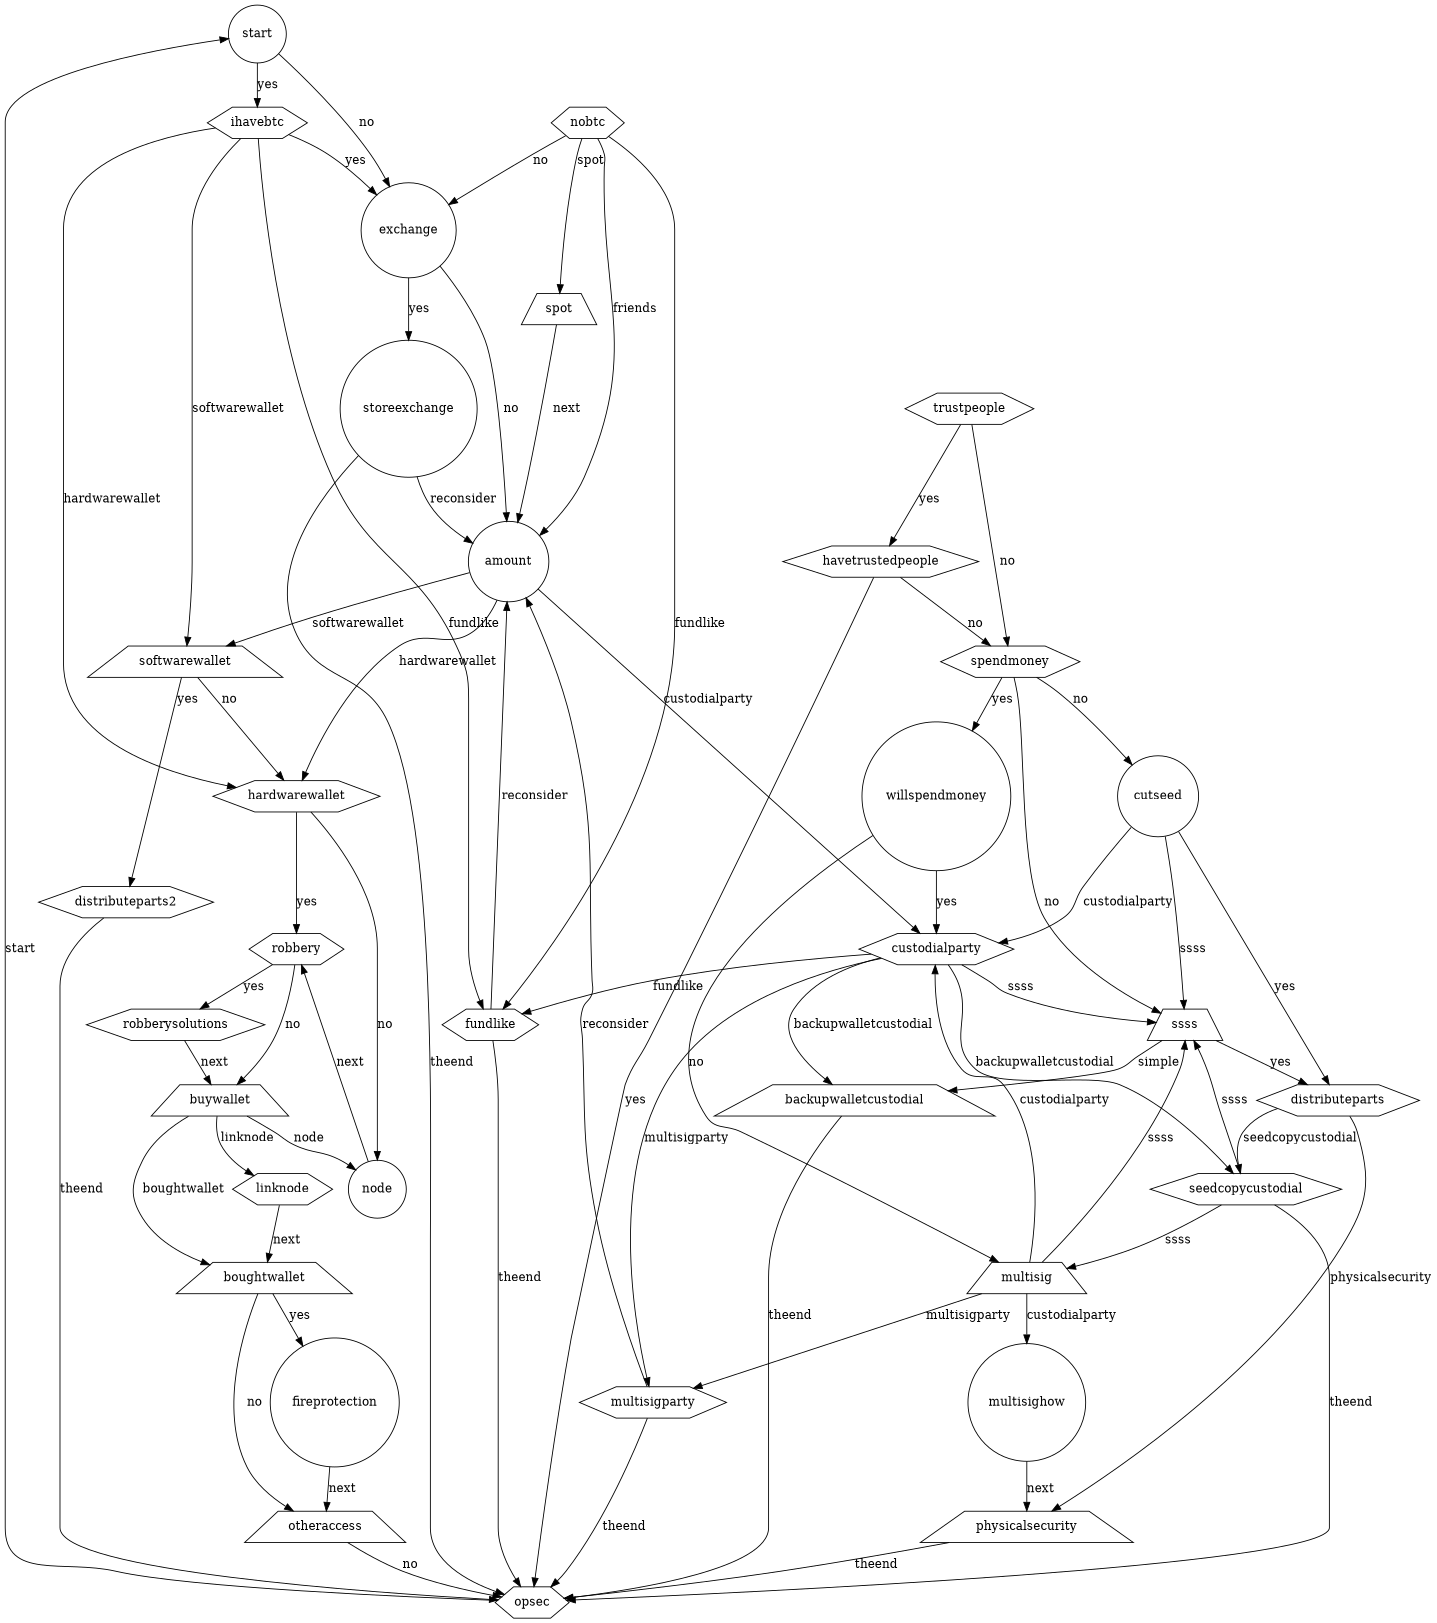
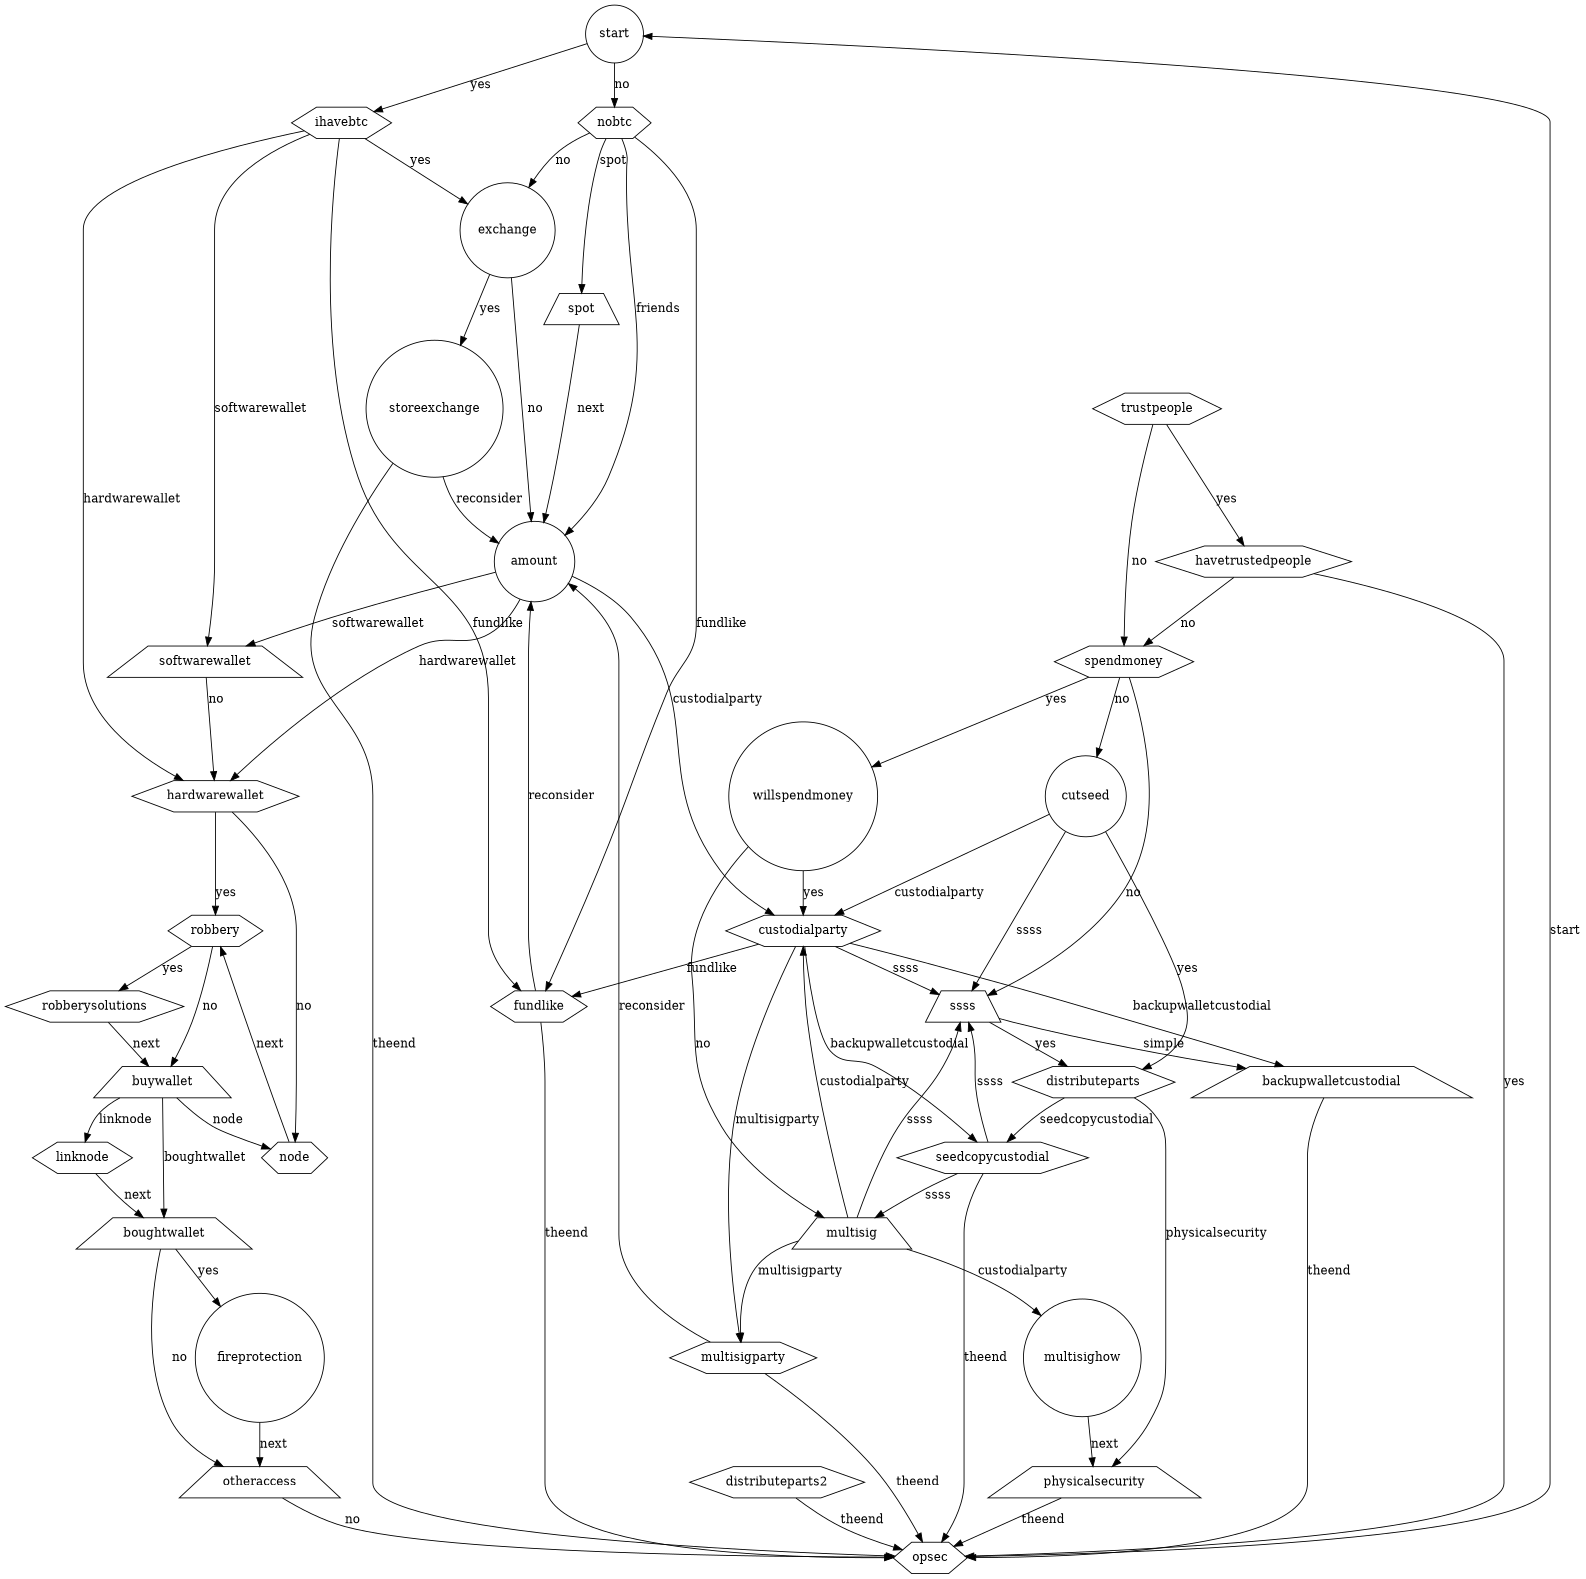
edge "start" -> "exchange": now "start" -> "nobtc"
edge "softwarewallet" -> "distributeparts2": removed, label "yes"
node "node": shape circle -> hexagon
